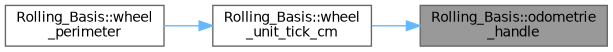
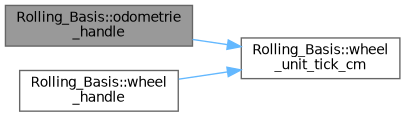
node "Rolling_Basis::wheel _perimeter": label "Rolling_Basis::wheel _perimeter" -> "Rolling_Basis::wheel _handle"
edge "Rolling_Basis::wheel _unit_tick_cm" -> "Rolling_Basis::odometrie _handle": reversed
